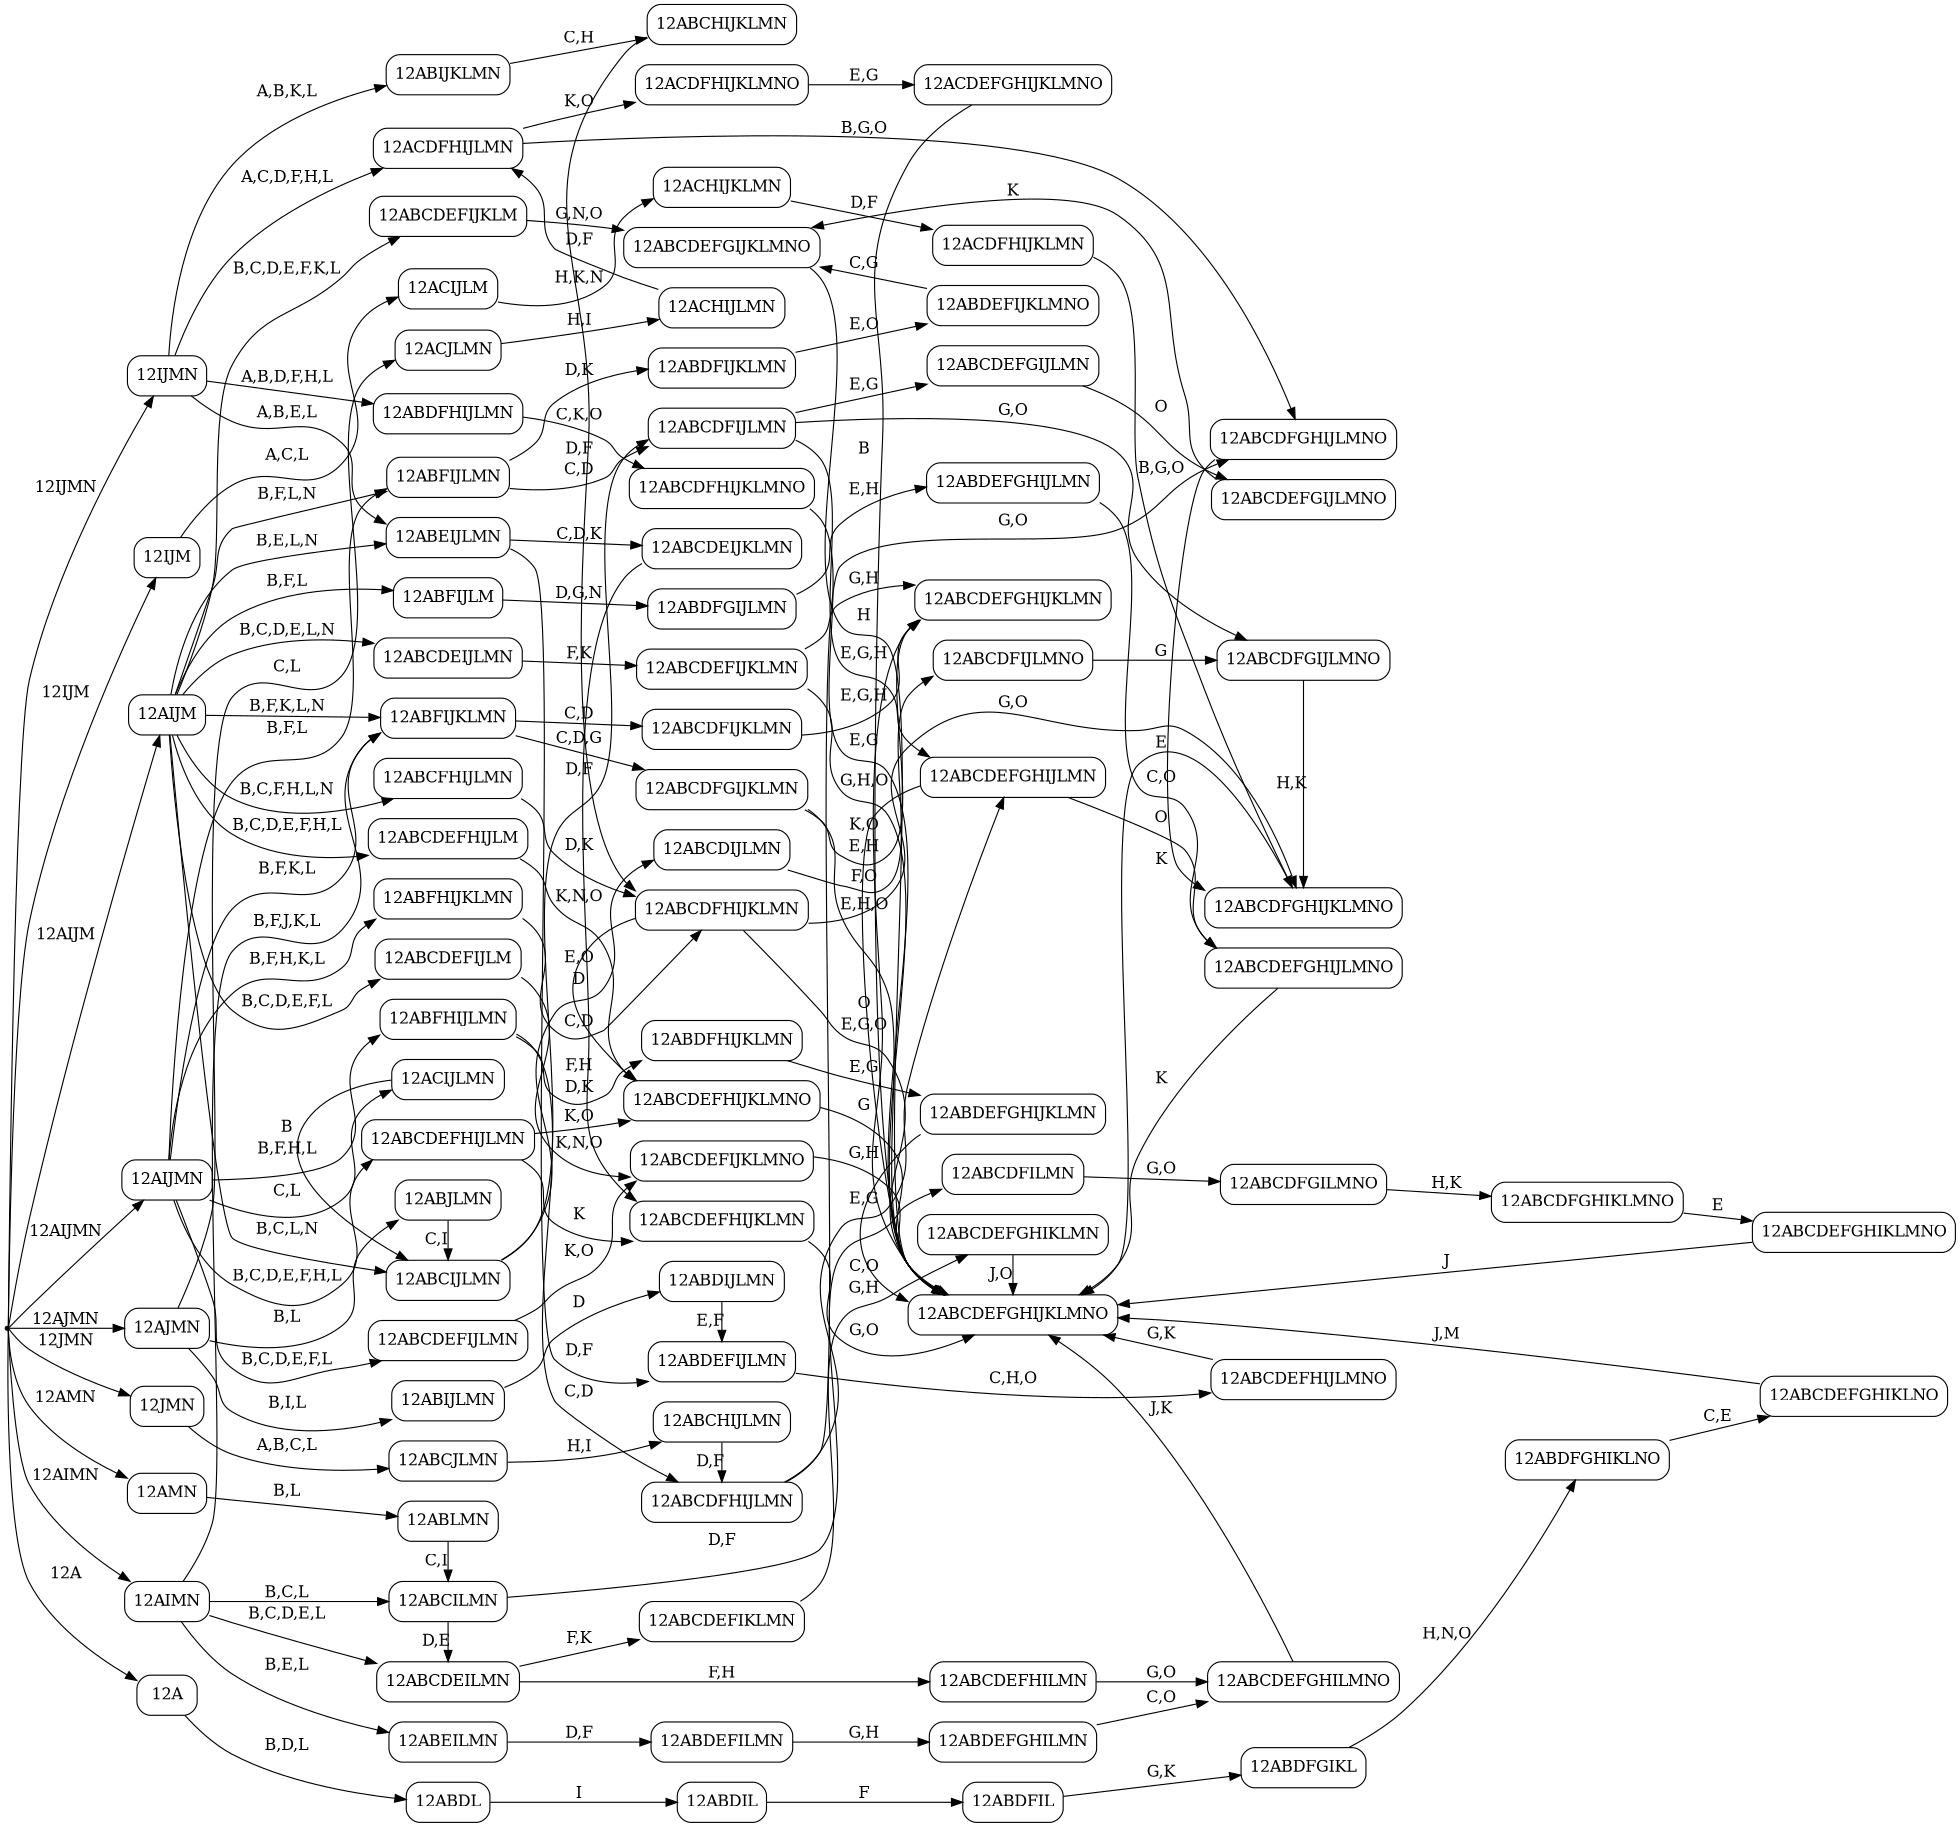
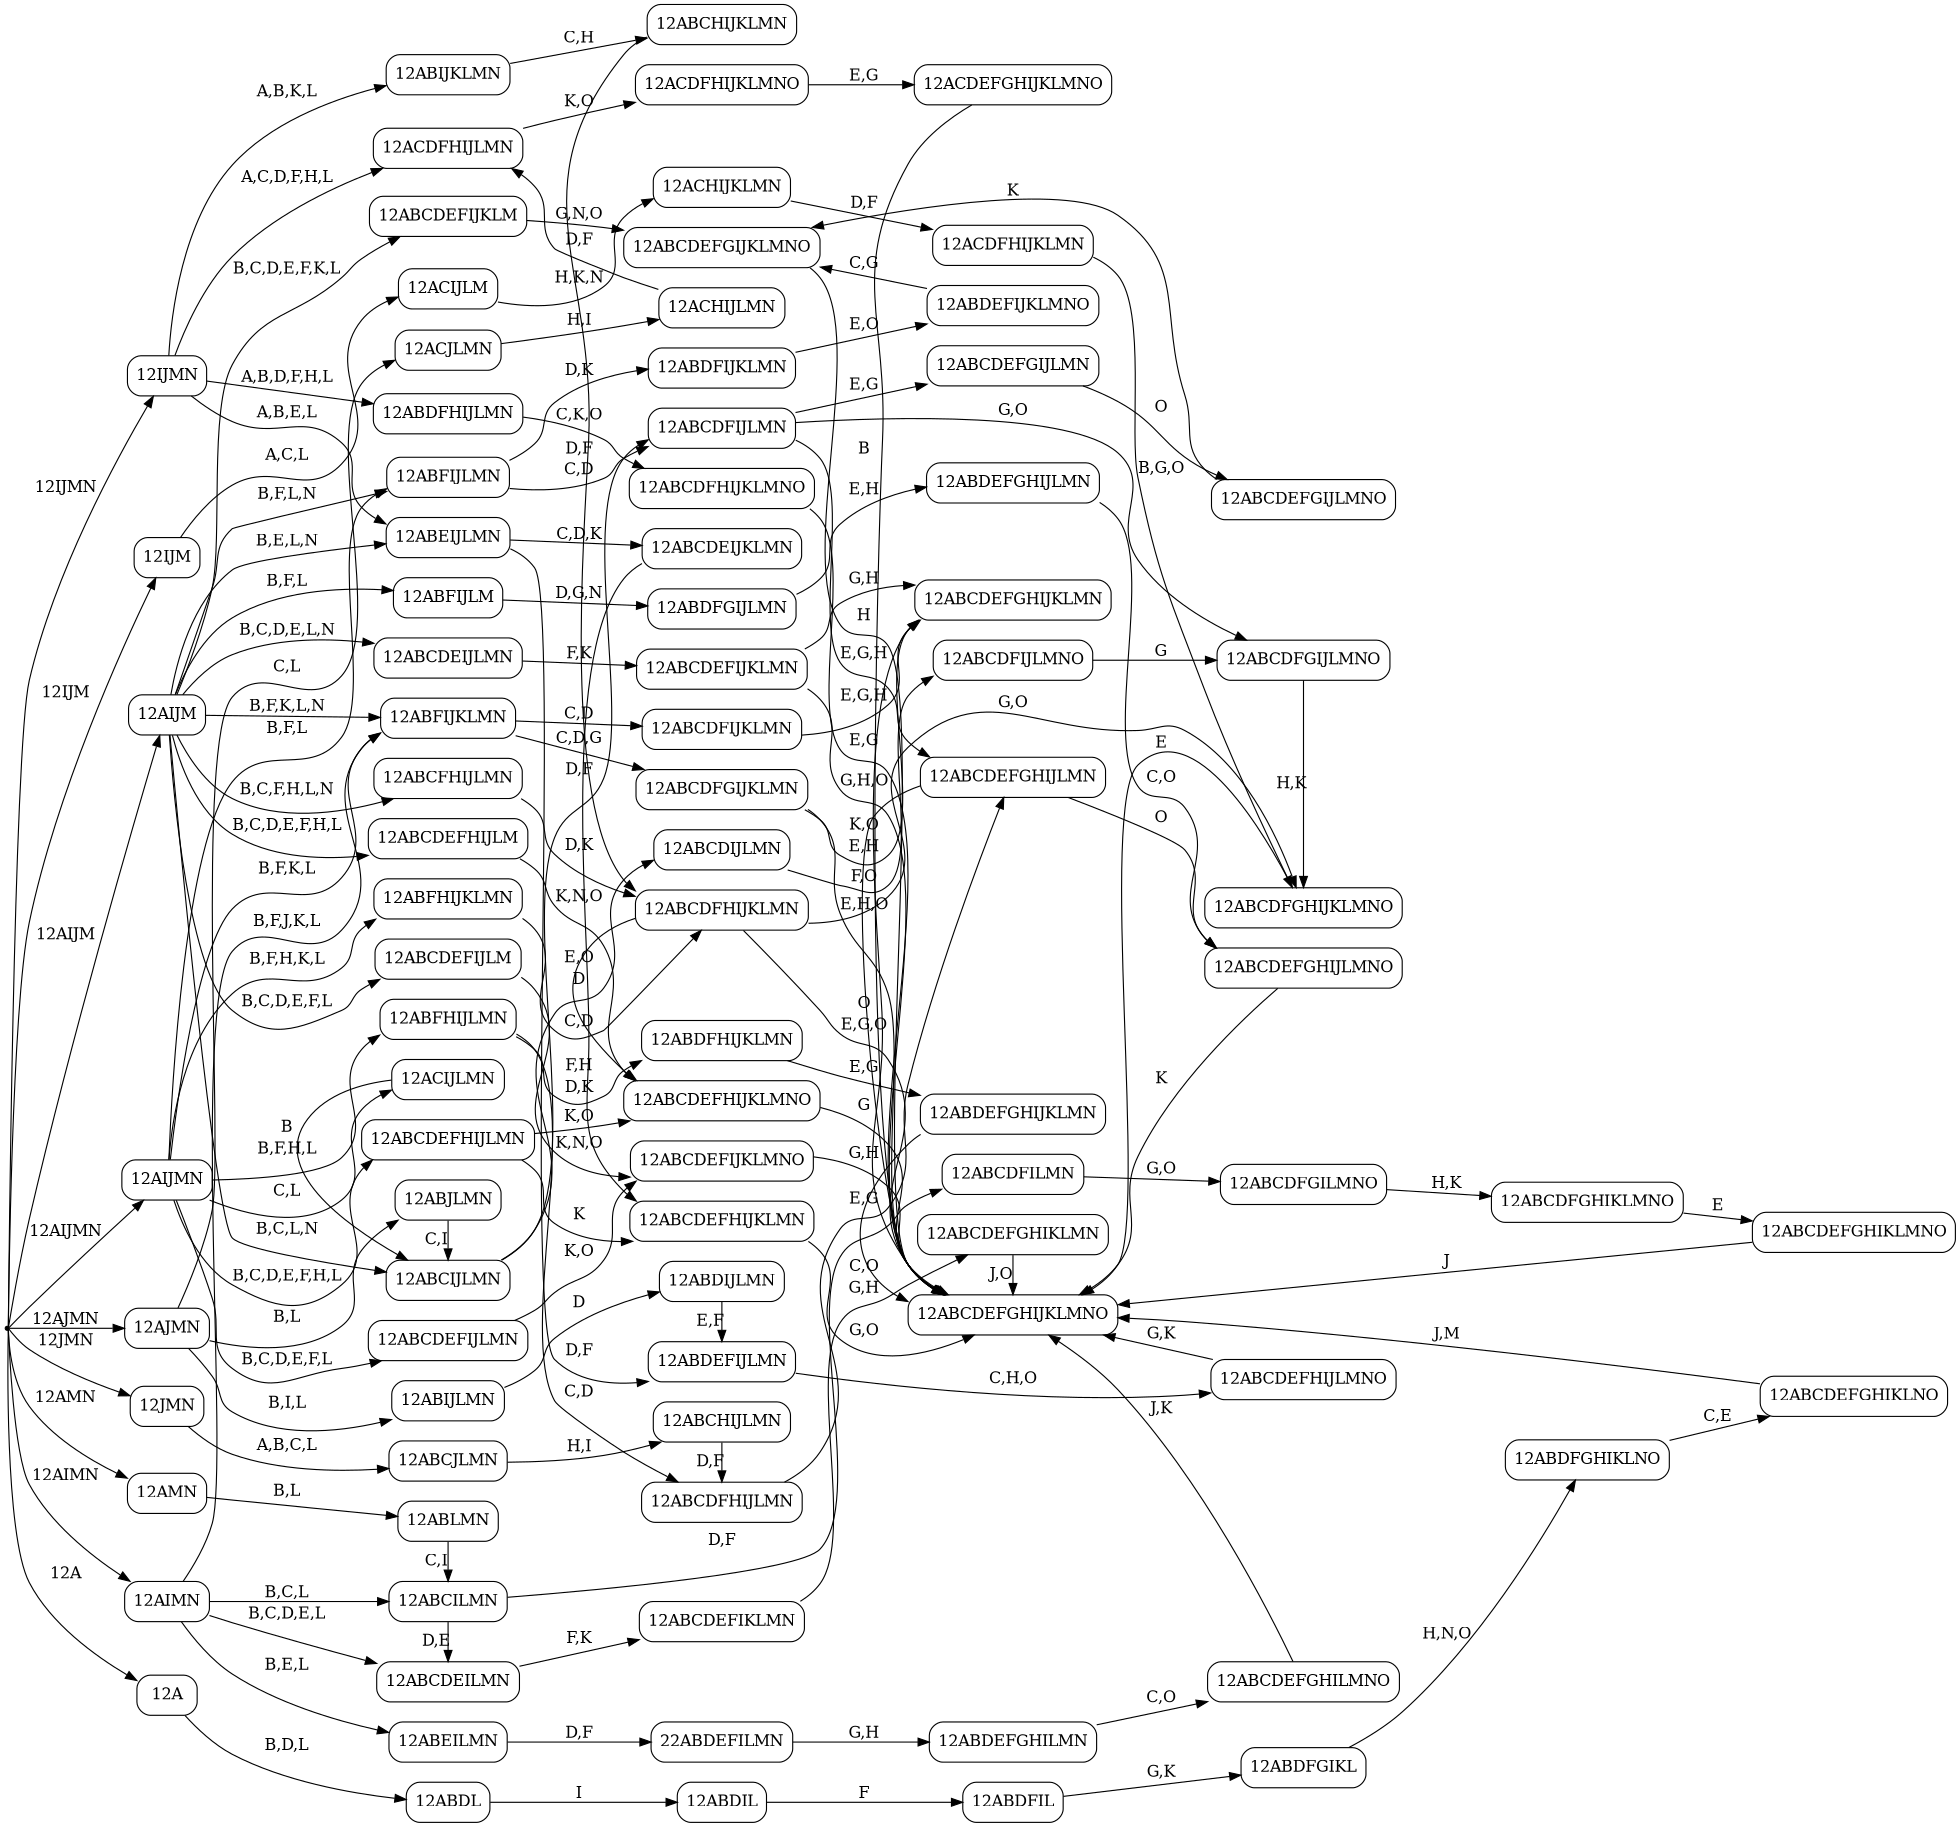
node "12ABCDFGHIJLMNO": removed
node "12ABCDEFHILMN": removed
node "12ABDEFILMN": label "12ABDEFILMN" -> "22ABDEFILMN"
